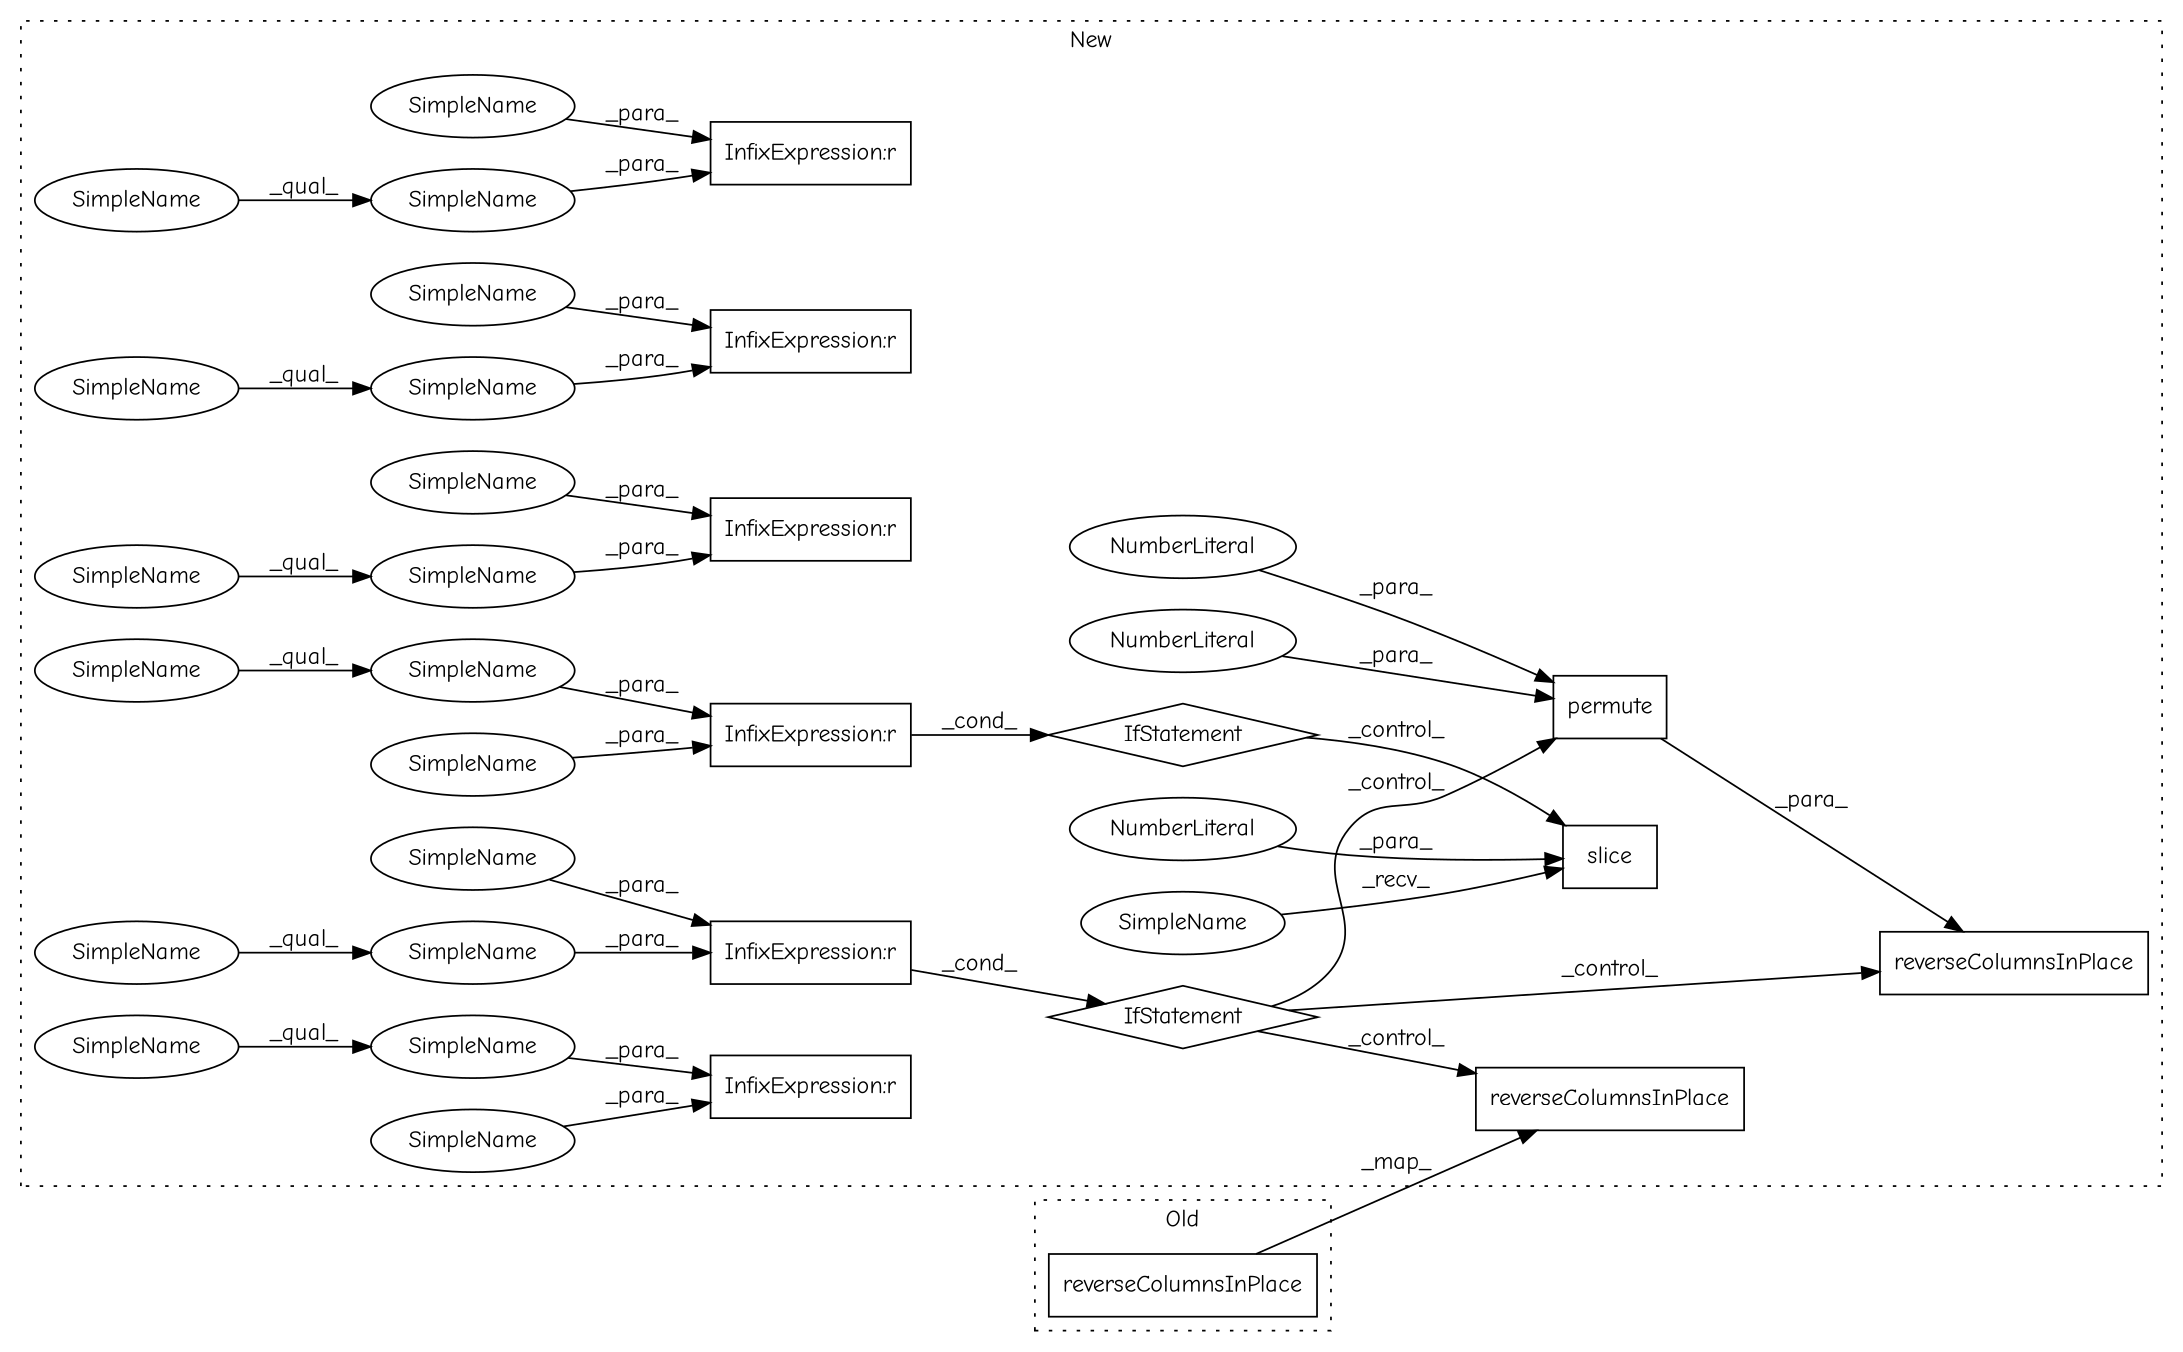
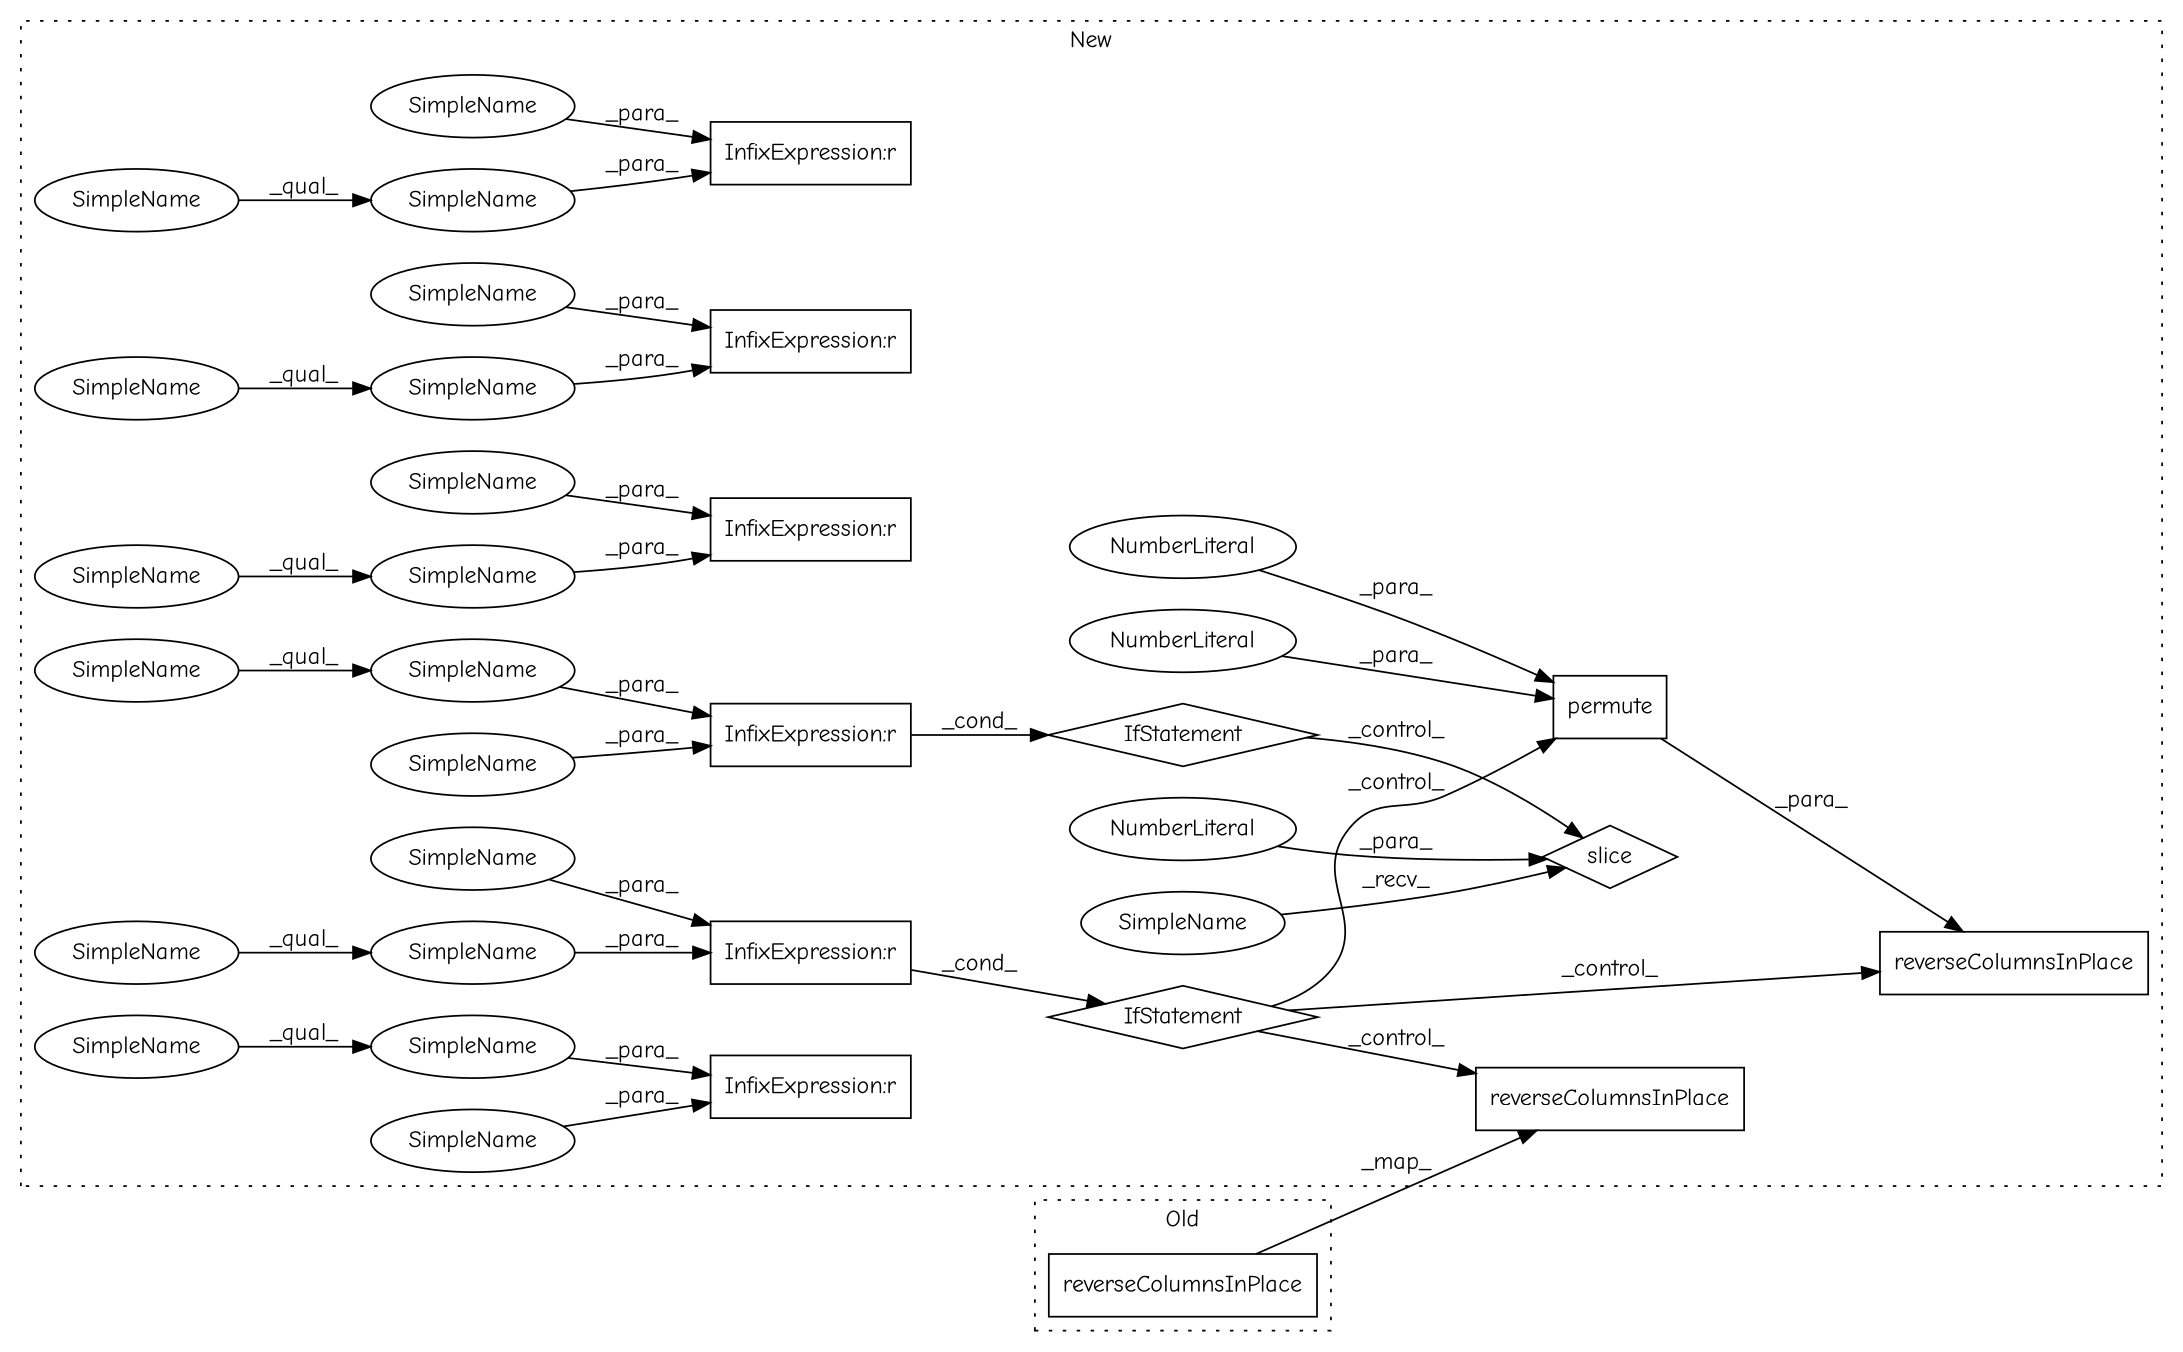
node "slice": shape box -> diamond
